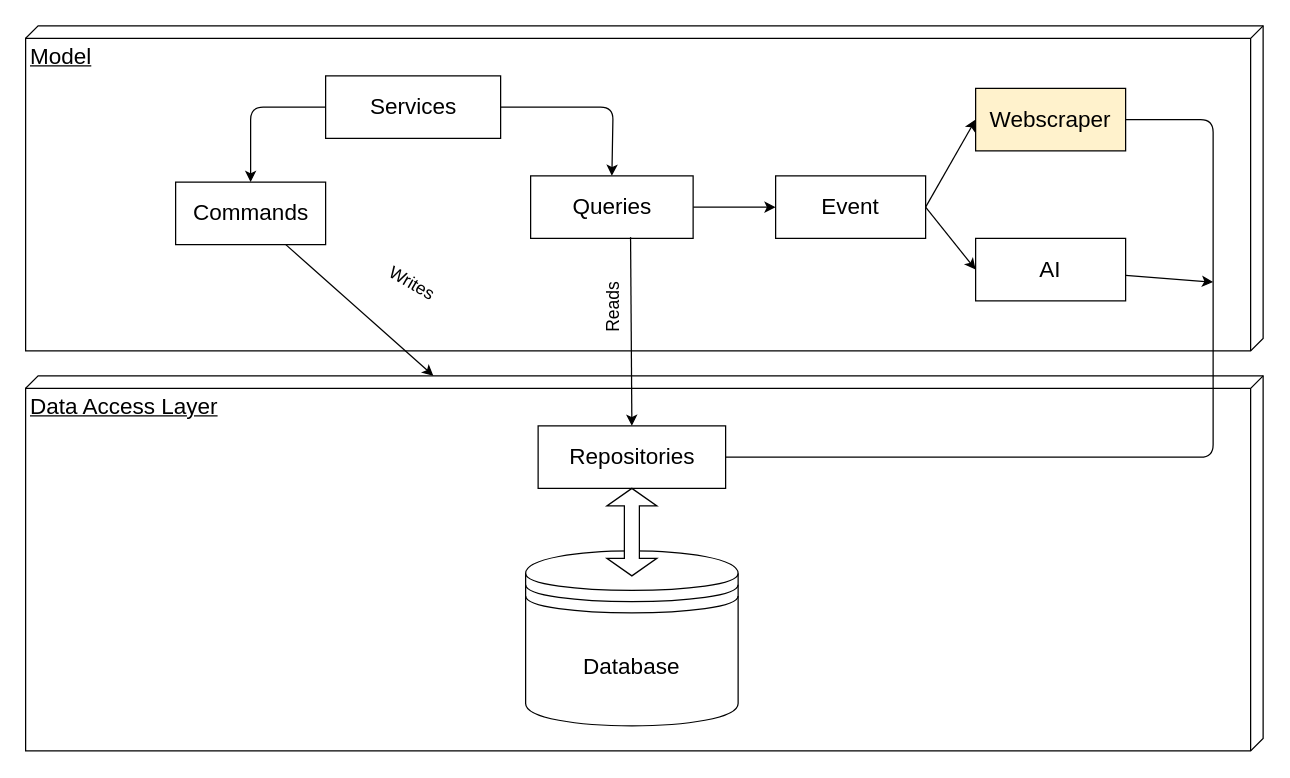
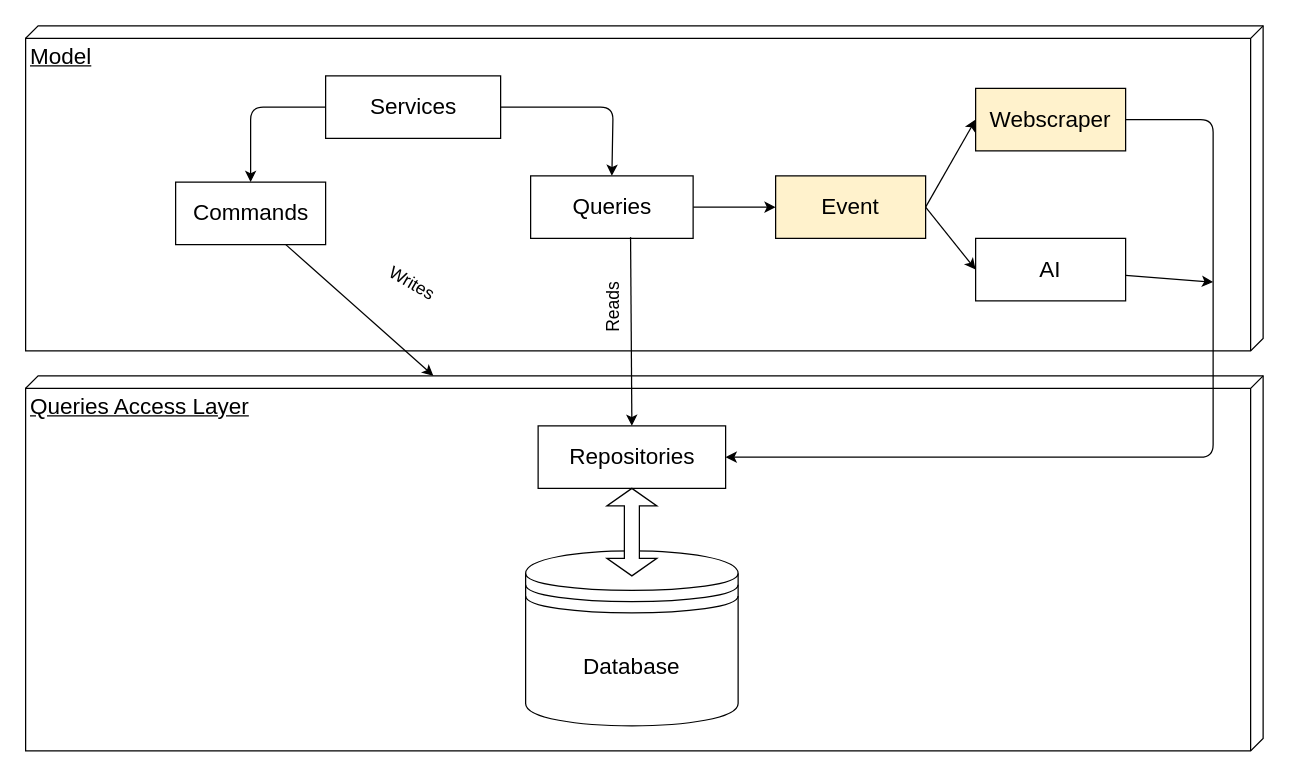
node "Event": fillcolor #ffffff -> #fff2cc
node "Data Access Layer": label "Data Access Layer" -> "Queries Access Layer"
edge "Webscraper" -- "Repositories": arrowhead none -> classic
